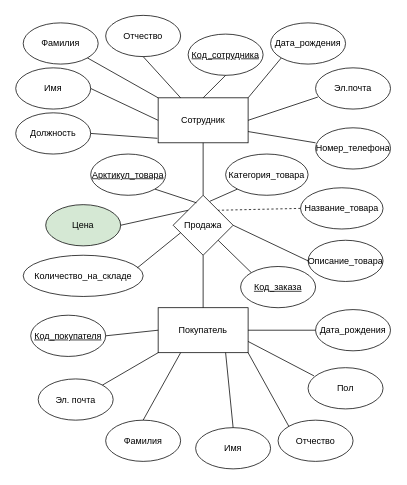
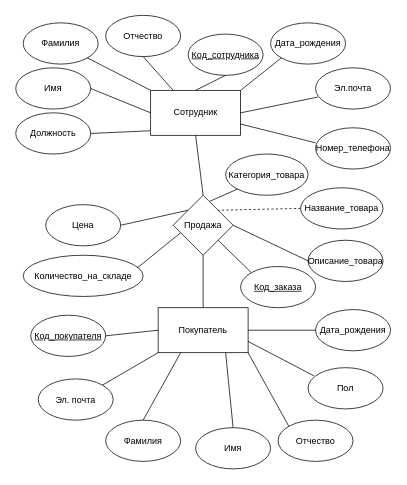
node "Сотрудник": moved (203, 120) -> (195, 113)
node "Арктикул_товара": removed
edge "Арктикул_товара" -- "Продажа": removed
node "Цена": fillcolor #d5e8d4 -> #ffffff
